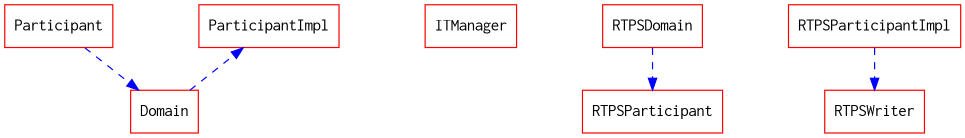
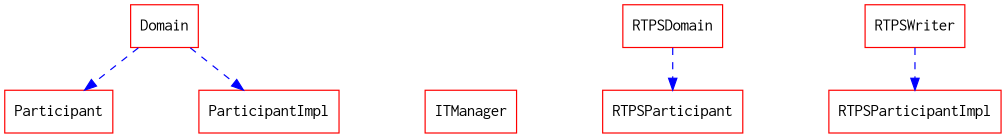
edge "RTPSParticipantImpl" -> "RTPSWriter": reversed
edge "Participant" -> "Domain": reversed
